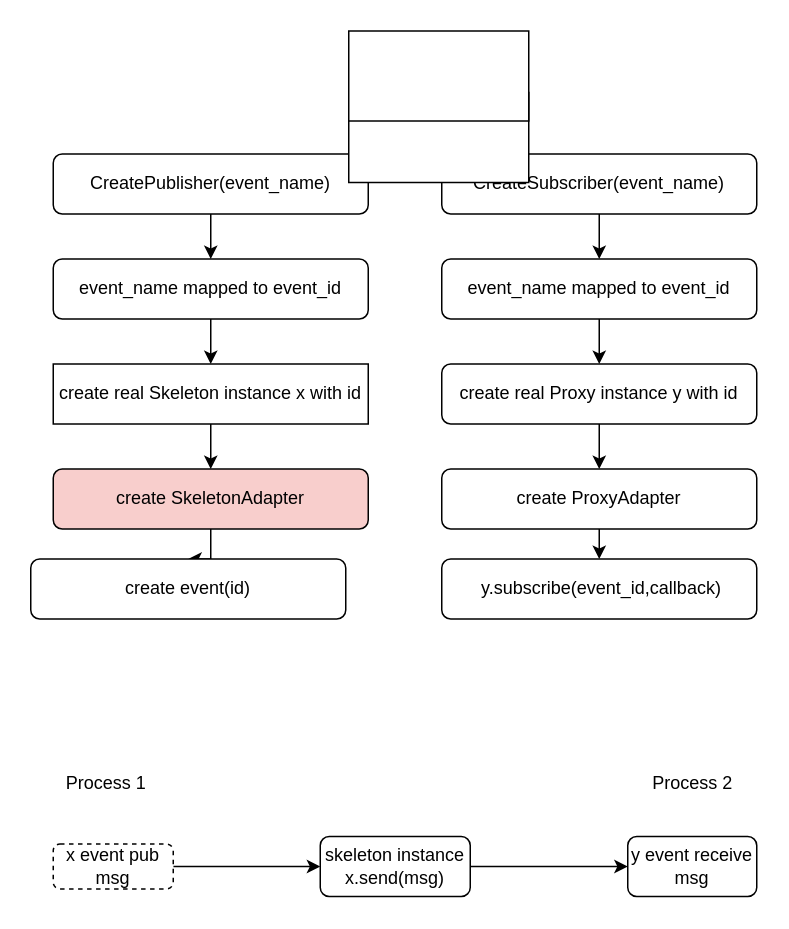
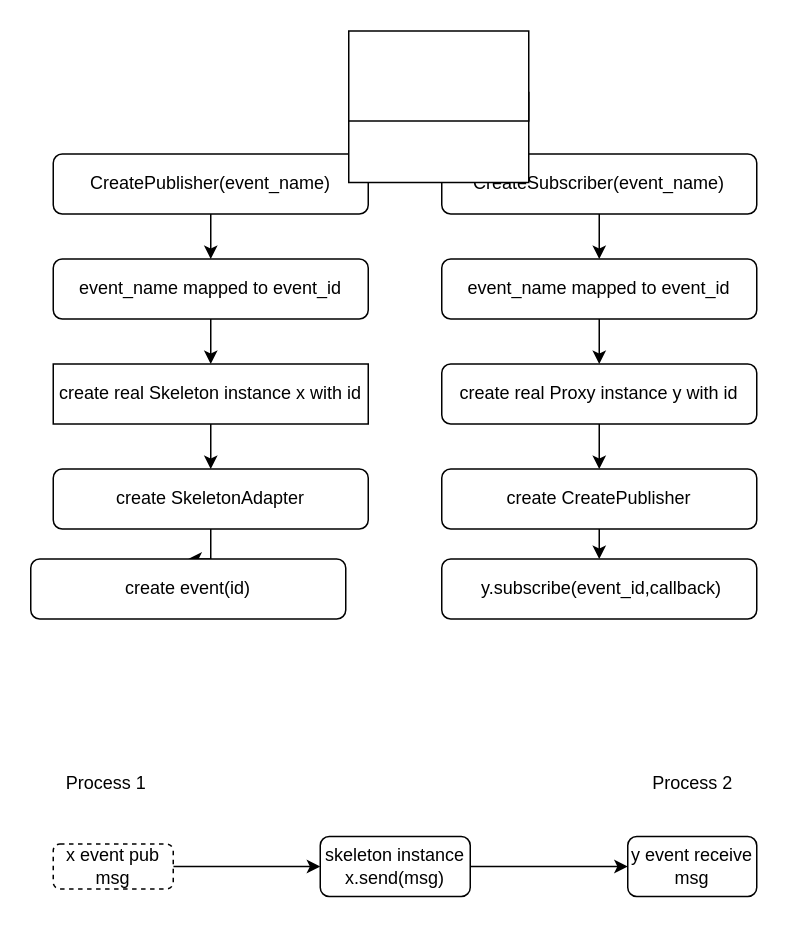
node "create SkeletonAdapter": fillcolor #f8cecc -> #ffffff
node "create ProxyAdapter": label "create ProxyAdapter" -> "create CreatePublisher"
